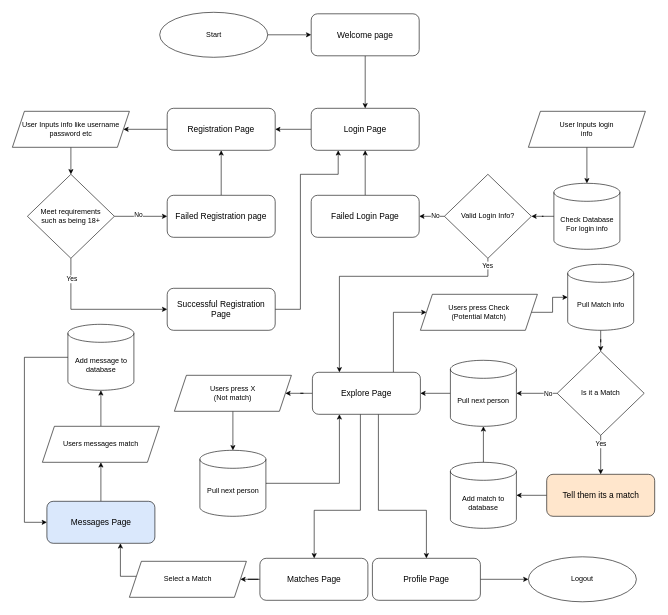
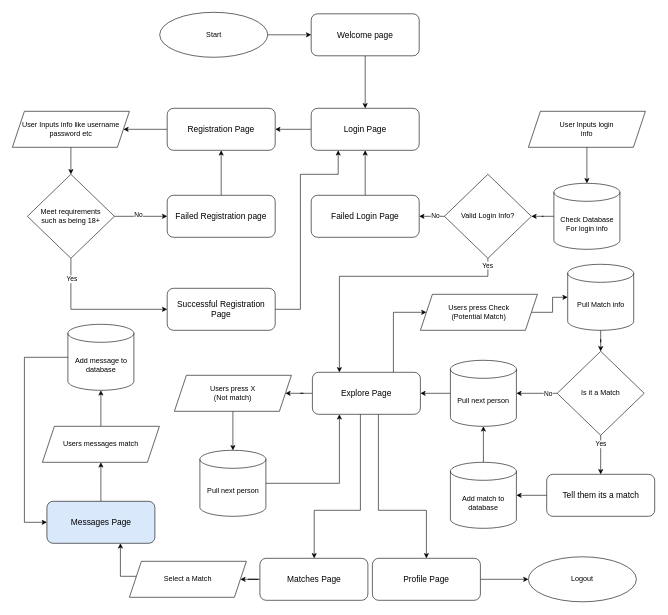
node "Tell them its a match": fillcolor #ffe6cc -> #ffffff
